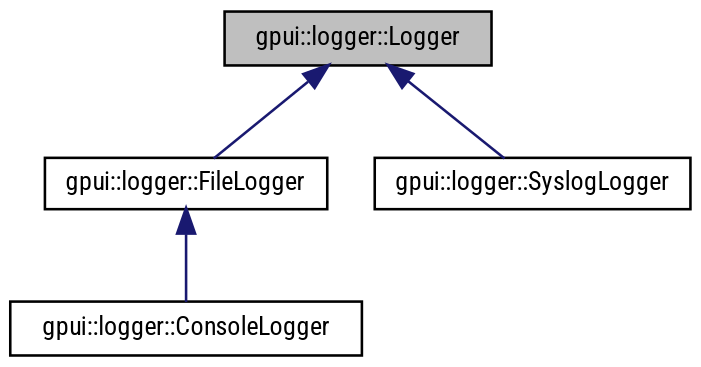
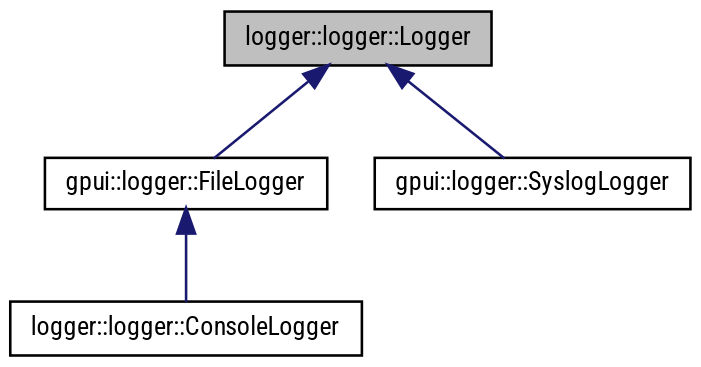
node "gpui::logger::Logger": label "gpui::logger::Logger" -> "logger::logger::Logger"
node "gpui::logger::ConsoleLogger": label "gpui::logger::ConsoleLogger" -> "logger::logger::ConsoleLogger"
